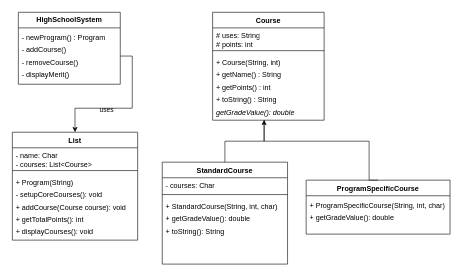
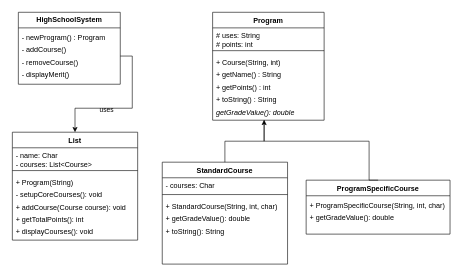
node "Course": label "Course" -> "Program"
